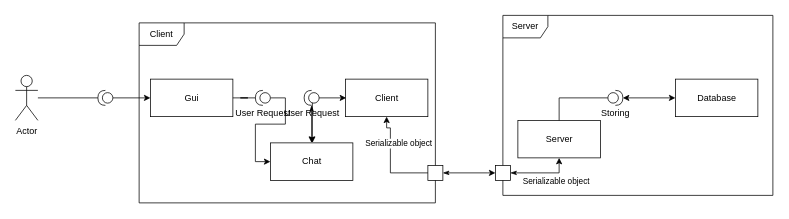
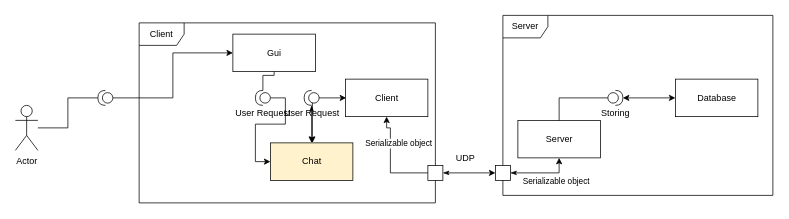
node "Actor": moved (27, 98) -> (27, 128)
node "Gui": moved (192, 98) -> (274, 53)
node "UDP": added
node "Chat": fillcolor #ffffff -> #fff2cc
